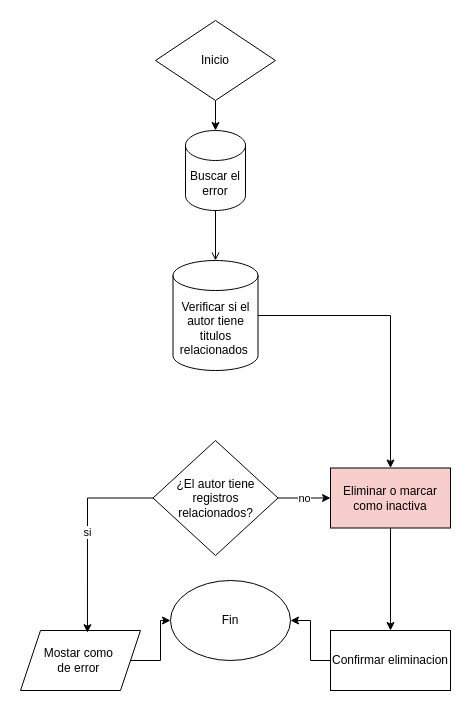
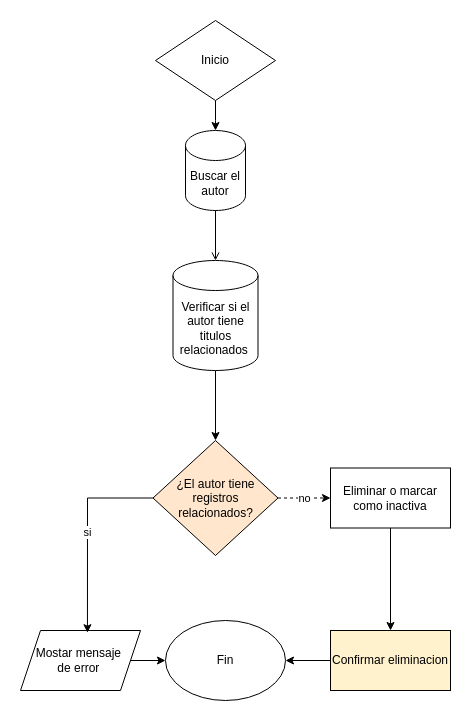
node "Buscar el error": label "Buscar el error" -> "Buscar el autor"
edge "Verificar si el autor tiene titulos relacionados" -> "Eliminar o marcar como inactiva": now "Verificar si el autor tiene titulos relacionados" -> "¿El autor tiene registros relacionados?"
node "¿El autor tiene registros relacionados?": fillcolor #ffffff -> #ffe6cc
edge "¿El autor tiene registros relacionados?" -> "Eliminar o marcar como inactiva": style solid -> dashed
node "Eliminar o marcar como inactiva": fillcolor #f8cecc -> #ffffff
node "Fin": moved (231, 621) -> (226, 661)
node "Mostar como de error": label "Mostar como de error" -> "Mostar mensaje de error"
node "Confirmar eliminacion": fillcolor #ffffff -> #fff2cc
